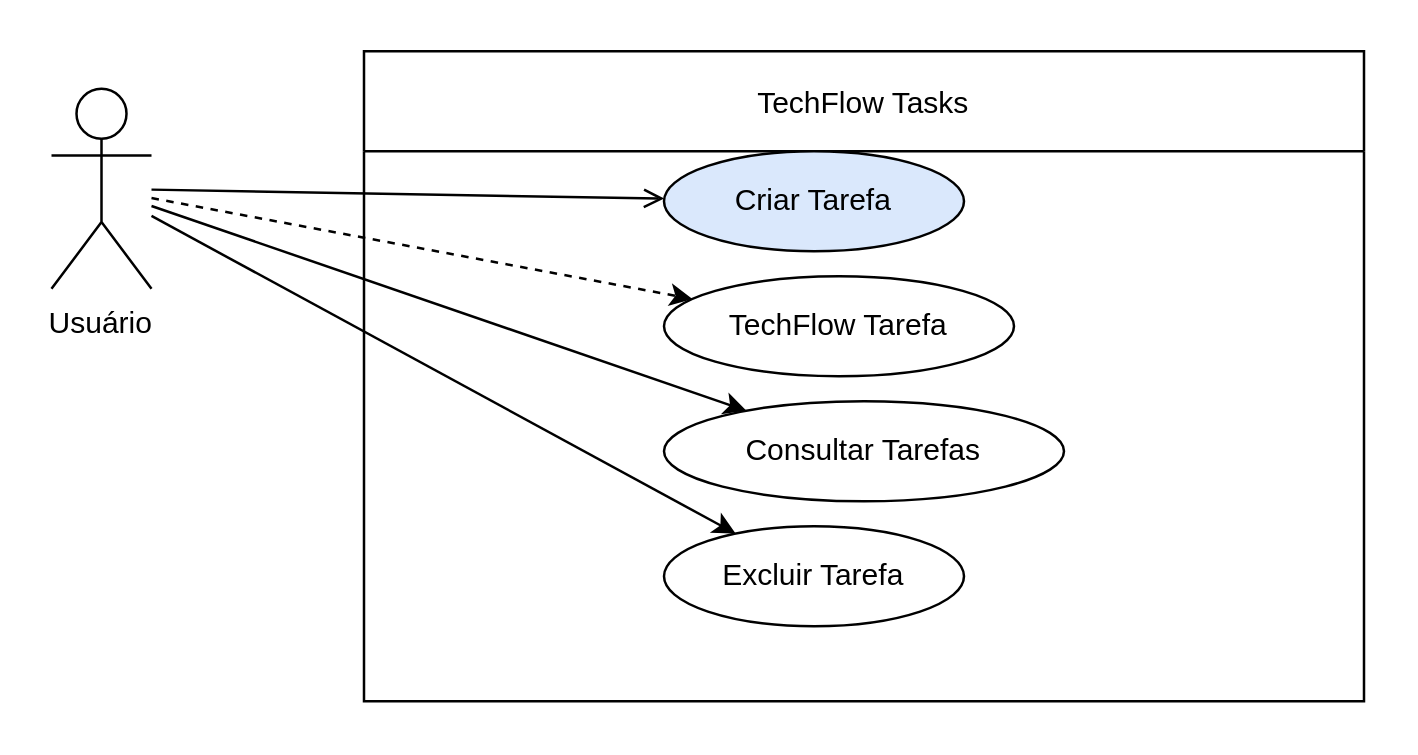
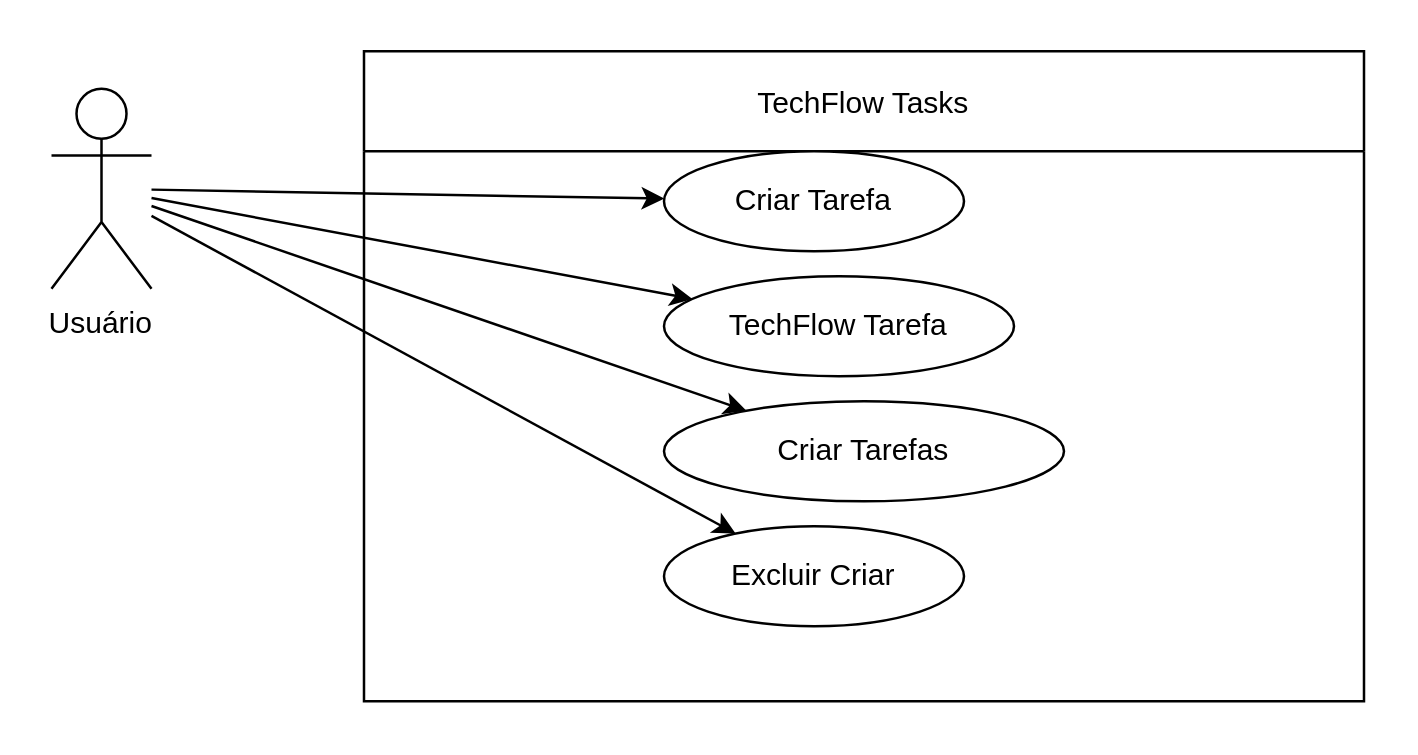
edge "Usuário" -> "Criar Tarefa": arrowhead open -> classic
node "Criar Tarefa": fillcolor #dae8fc -> #ffffff
edge "Usuário" -> "TechFlow Tarefa": style dashed -> solid
node "Consultar Tarefas": label "Consultar Tarefas" -> "Criar Tarefas"
node "Excluir Tarefa": label "Excluir Tarefa" -> "Excluir Criar"
